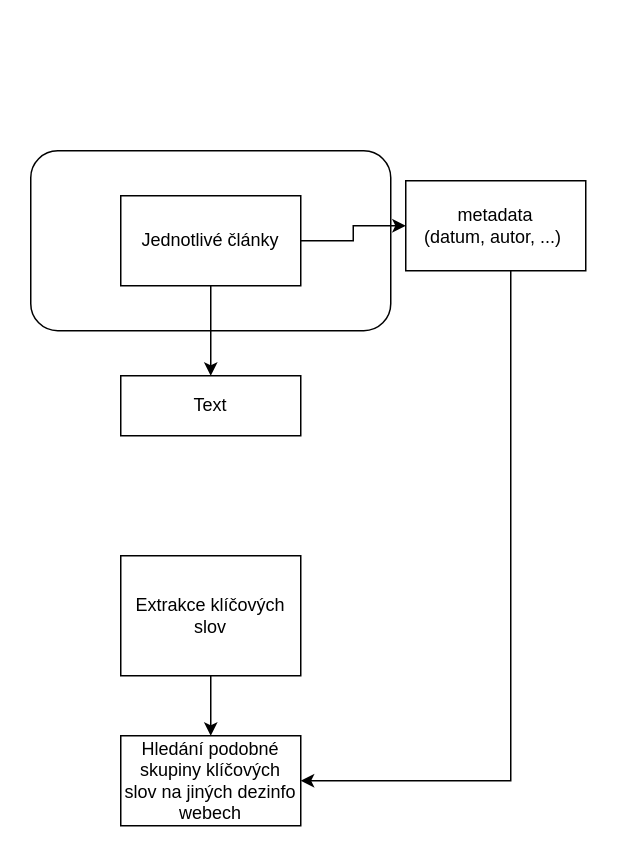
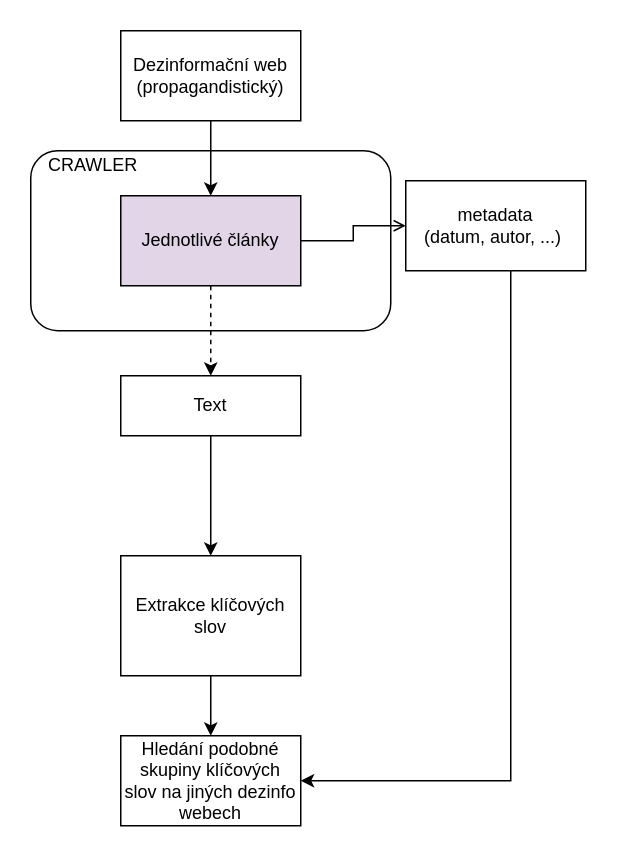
node "Dezinformační web (propagandistický)": added
edge "Dezinformační web (propagandistický)" -> "Jednotlivé články": added
node "CRAWLER": added
edge "Jednotlivé články" -> "metadata (datum, autor, ...)": arrowhead classic -> open
node "Jednotlivé články": fillcolor #ffffff -> #e1d5e7
edge "Jednotlivé články" -> "Text": style solid -> dashed
edge "Text" -> "Extrakce klíčových slov": added
